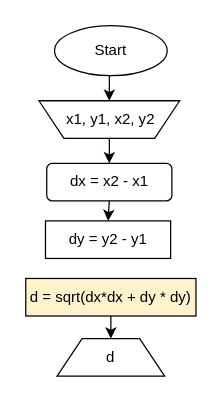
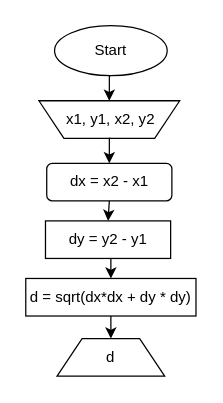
edge "dy = y2 - y1" -> "d = sqrt(dx*dx + dy * dy)": added
node "d = sqrt(dx*dx + dy * dy)": fillcolor #fff2cc -> #ffffff
